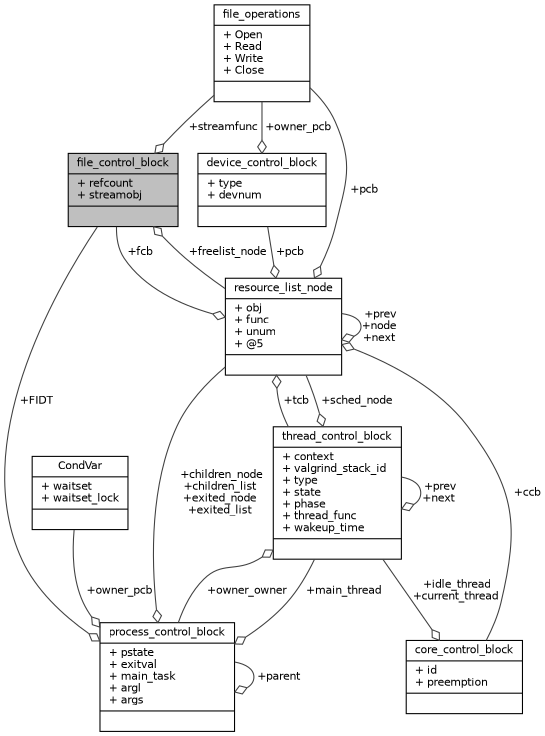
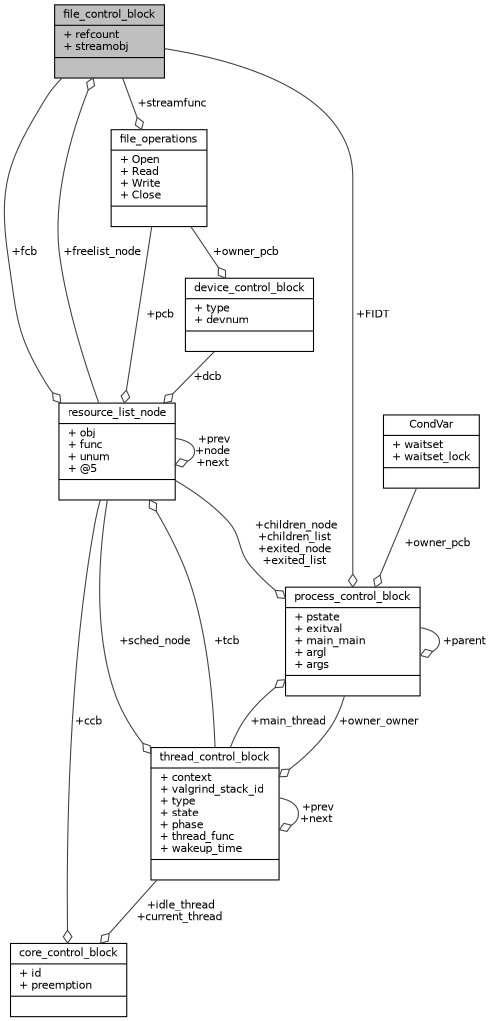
edge "file_operations" -> "file_control_block": reversed
edge "device_control_block" -> "resource_list_node": label " +pcb" -> " +dcb"
edge "core_control_block" -> "resource_list_node": reversed
node "process_control_block": text "+ main_task" -> "+ main_main"
